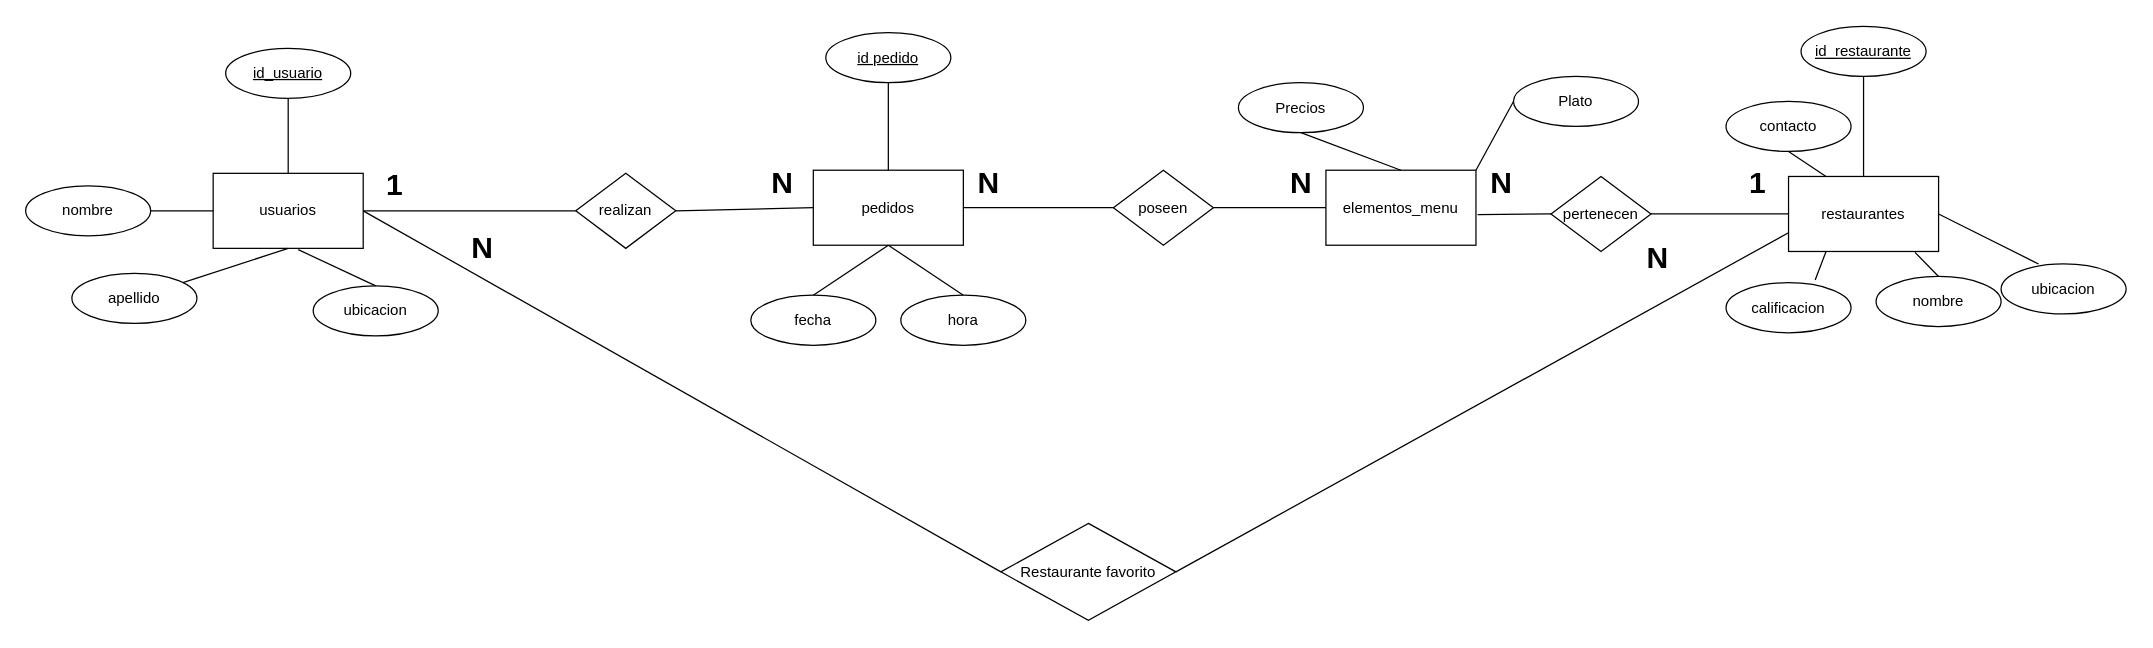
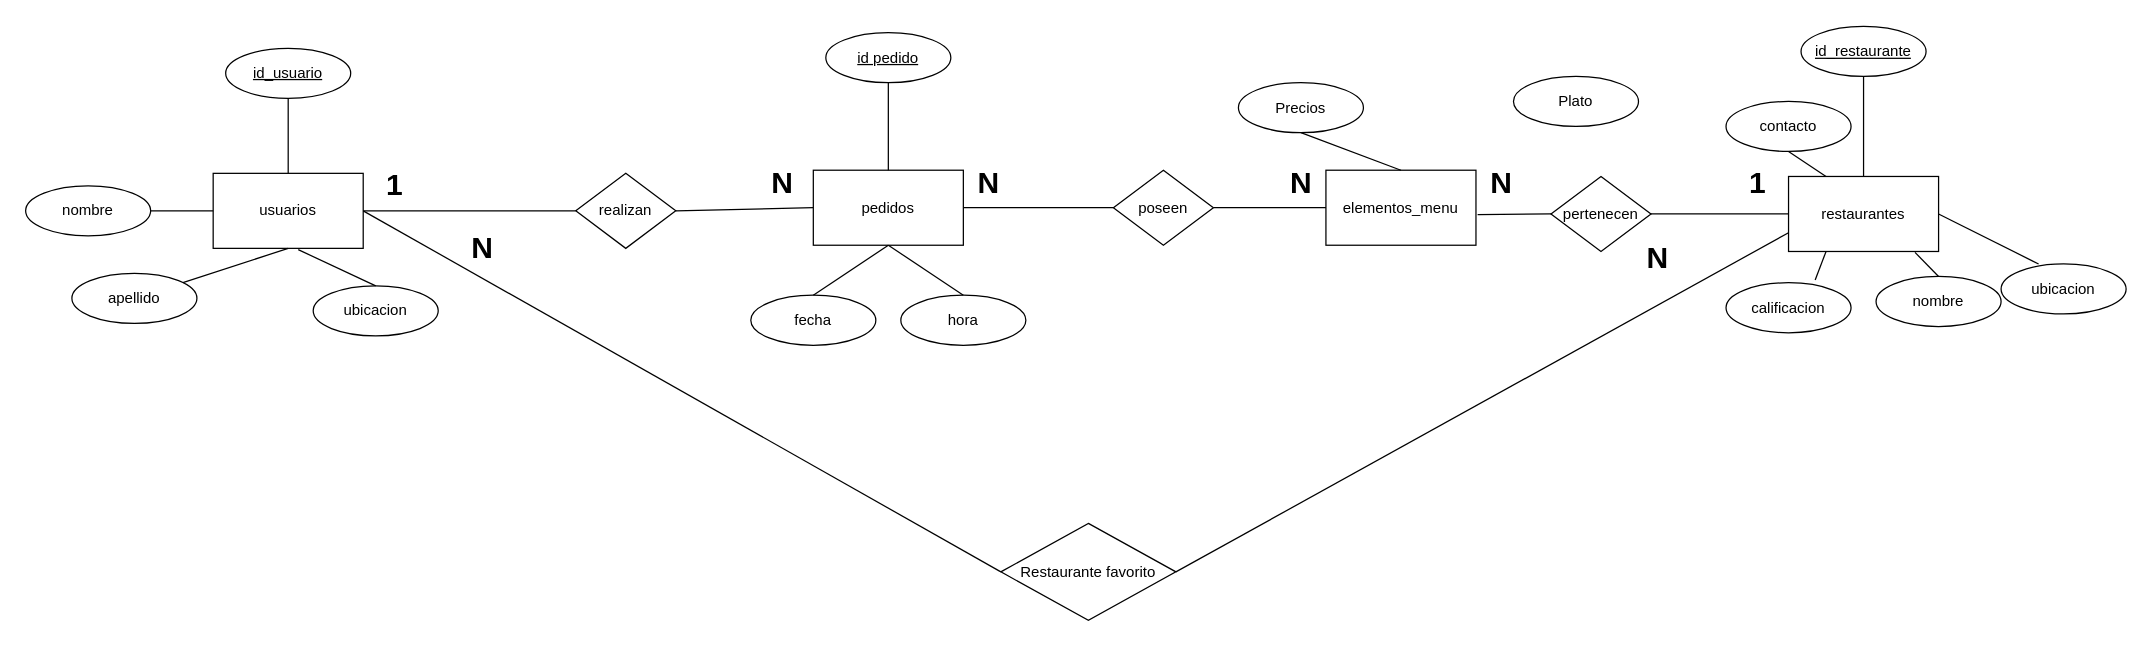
edge "Plato" -- "elementos_menu": removed
